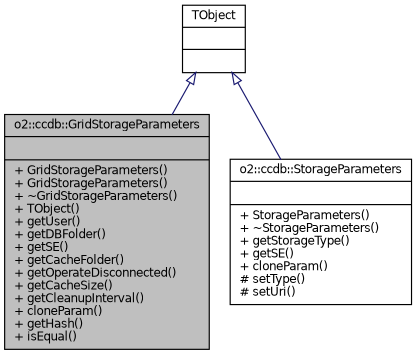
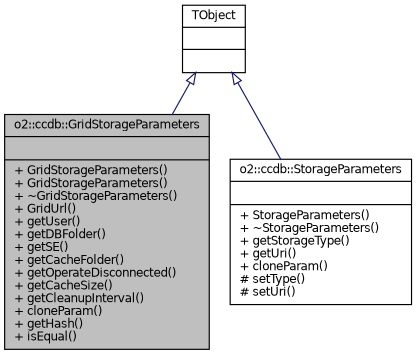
node "o2::ccdb::GridStorageParameters": text "+ TObject()" -> "+ GridUrl()"
node "o2::ccdb::StorageParameters": text "+ getSE()" -> "+ getUri()"
